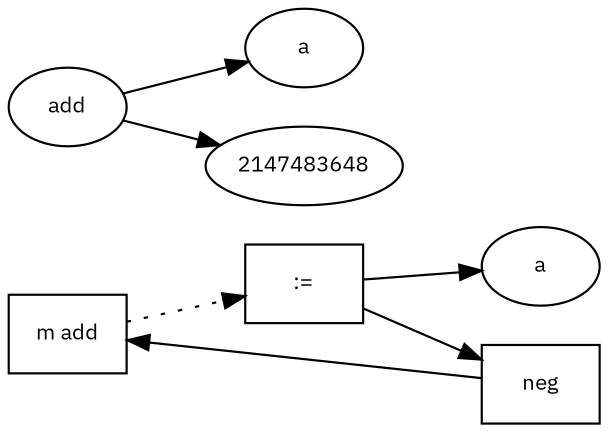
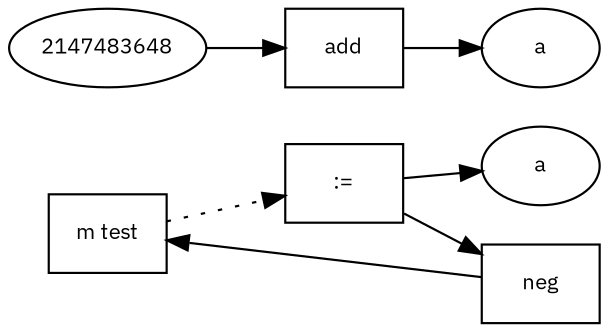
node "add": shape ellipse -> box
edge "add" -> "2147483648": reversed
node "m add": label "m add" -> "m test"
